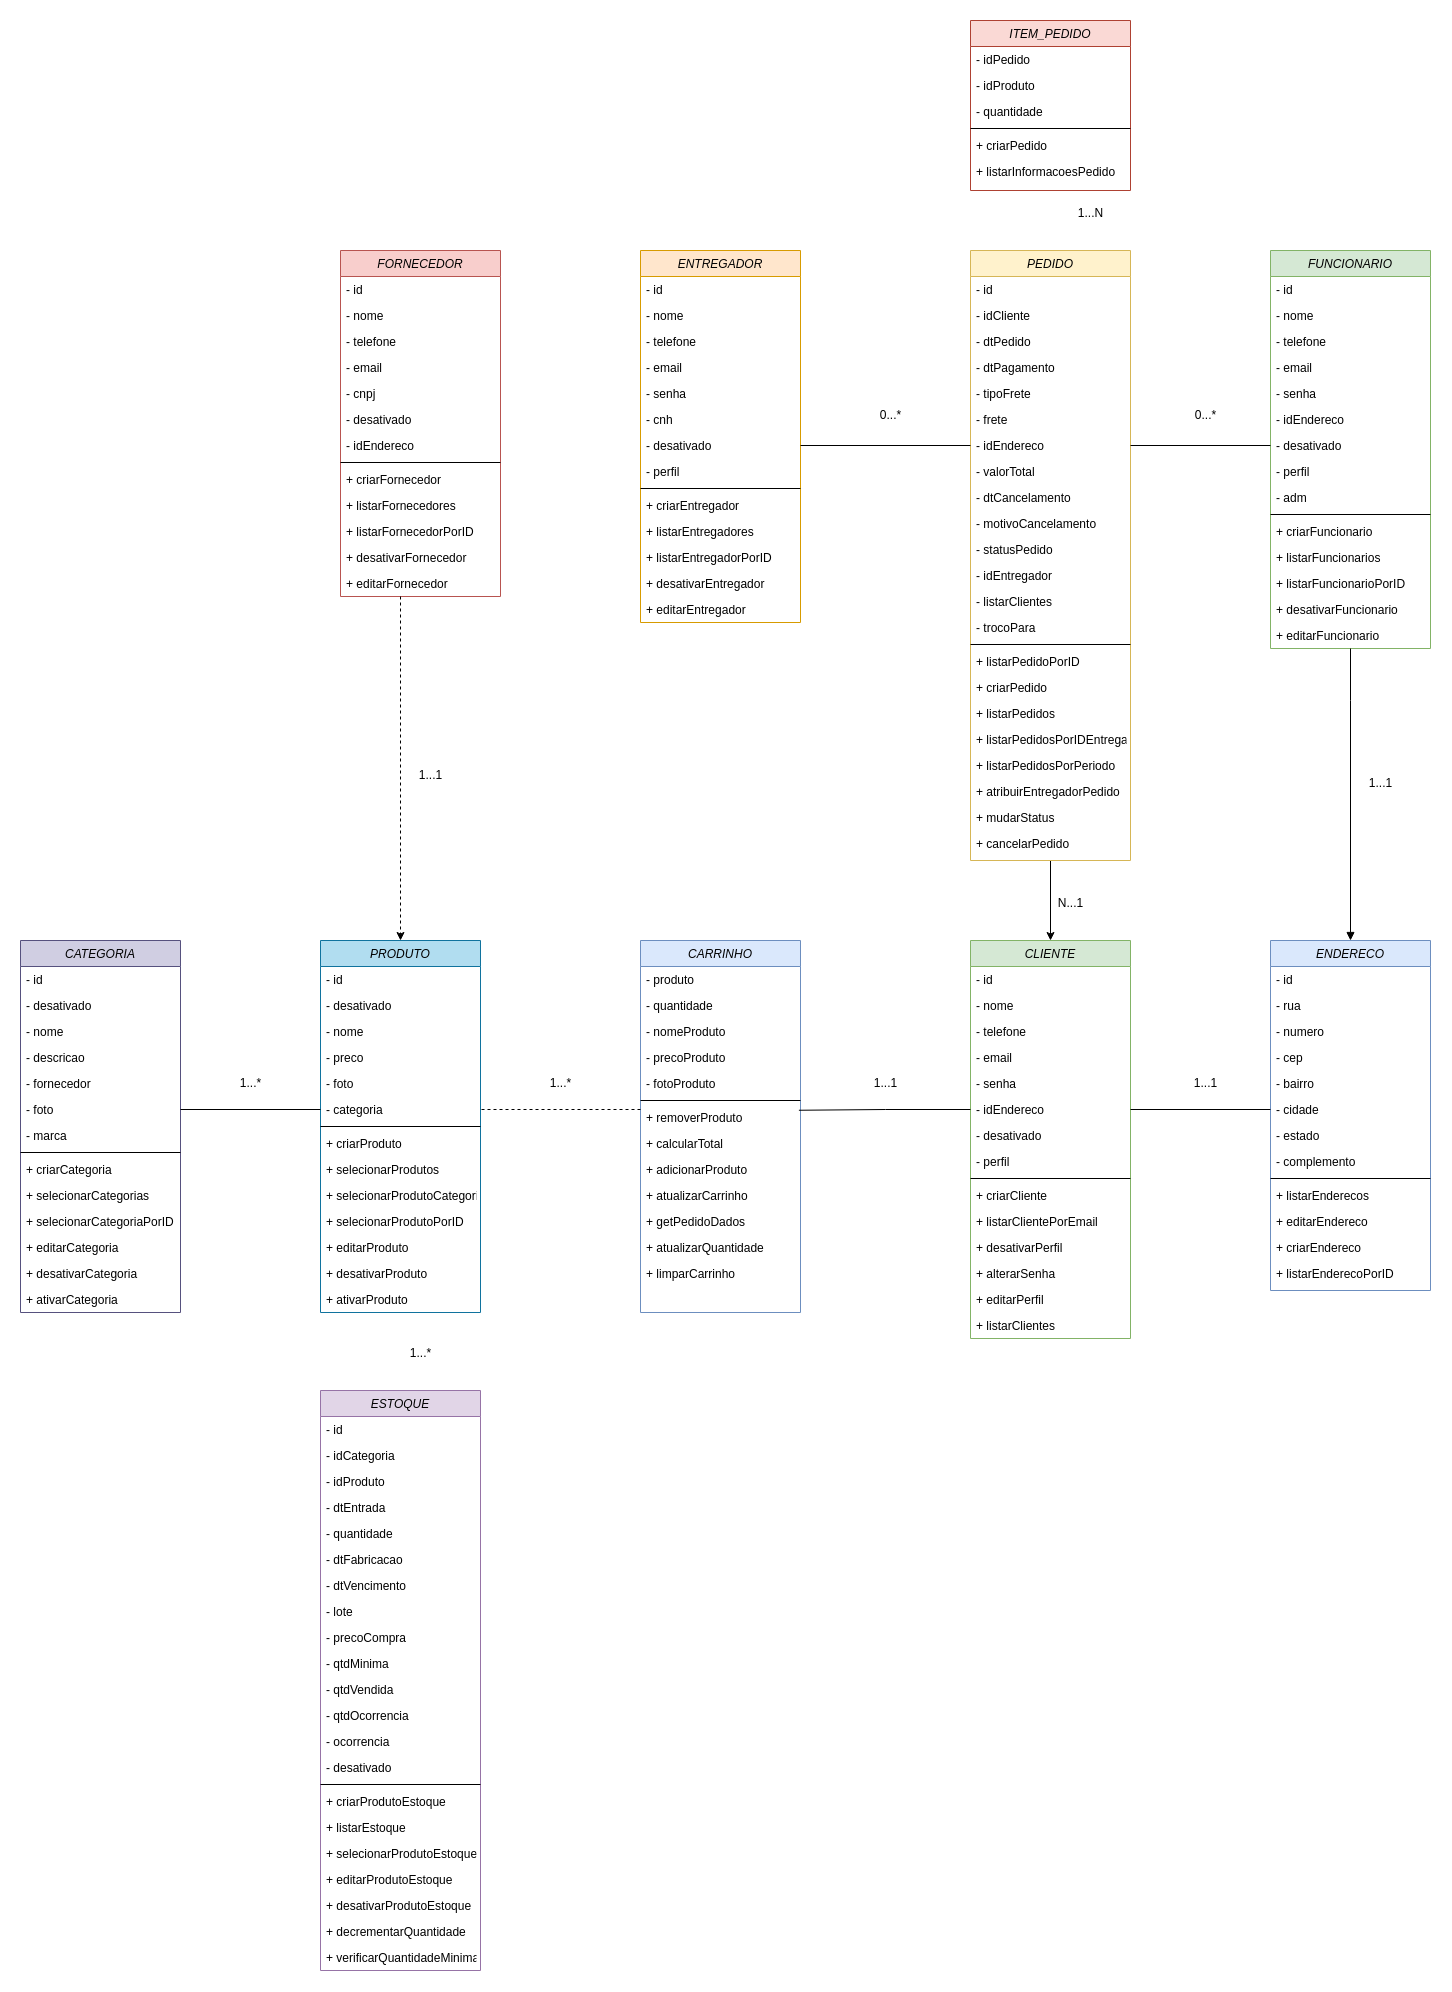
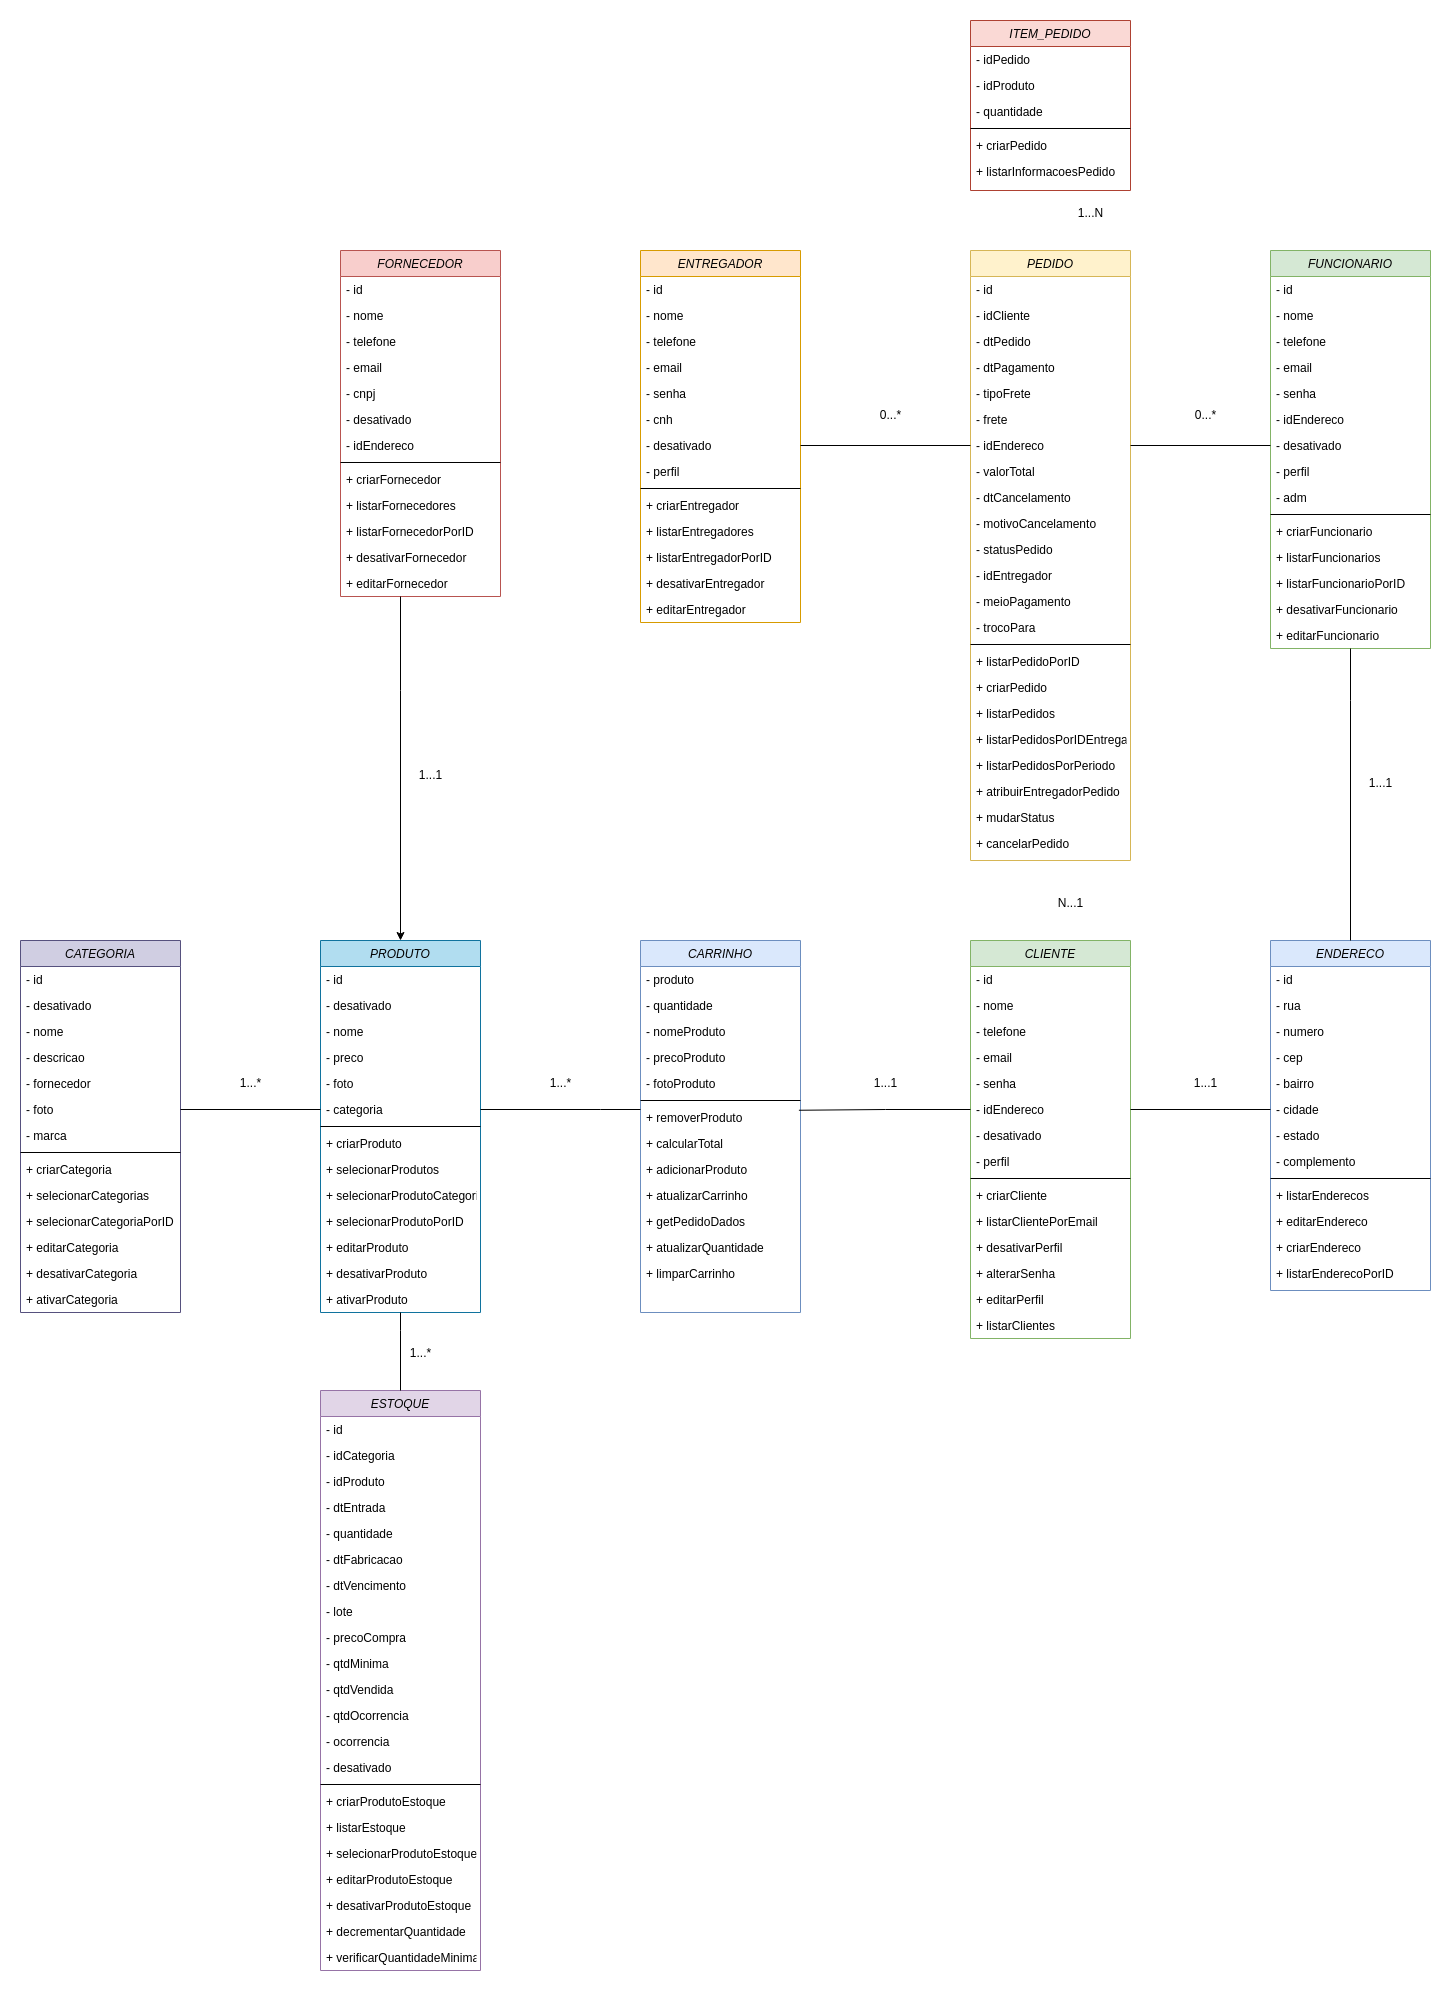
node "- listarClientes": label "- listarClientes" -> "- meioPagamento"
edge "+ editarFornecedor" -> "PRODUTO": style dashed -> solid
edge "PEDIDO" -> "CLIENTE": removed
edge "+ editarFuncionario" -> "ENDERECO": arrowhead block -> none
edge "- categoria" -- "+ removerProduto": style dashed -> solid
edge "+ ativarProduto" -- "ESTOQUE": added
